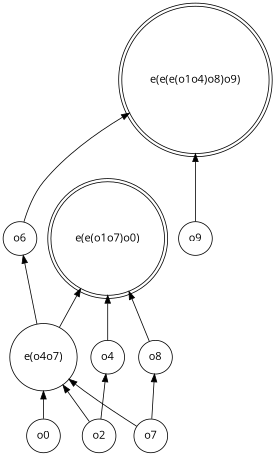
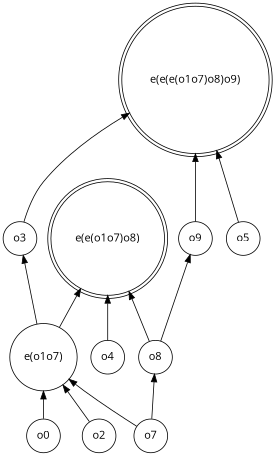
node "e(e(e(o1o4)o8)o9)": label "e(e(e(o1o4)o8)o9)" -> "e(e(e(o1o7)o8)o9)"
node "o6": label "o6" -> "o3"
node "e(e(o1o7)o0)": label "e(e(o1o7)o0)" -> "e(e(o1o7)o8)"
node "o5": added
edge "o8" -> "o9": added
node "e(o4o7)": label "e(o4o7)" -> "e(o1o7)"
edge "o2" -> "o4": removed
